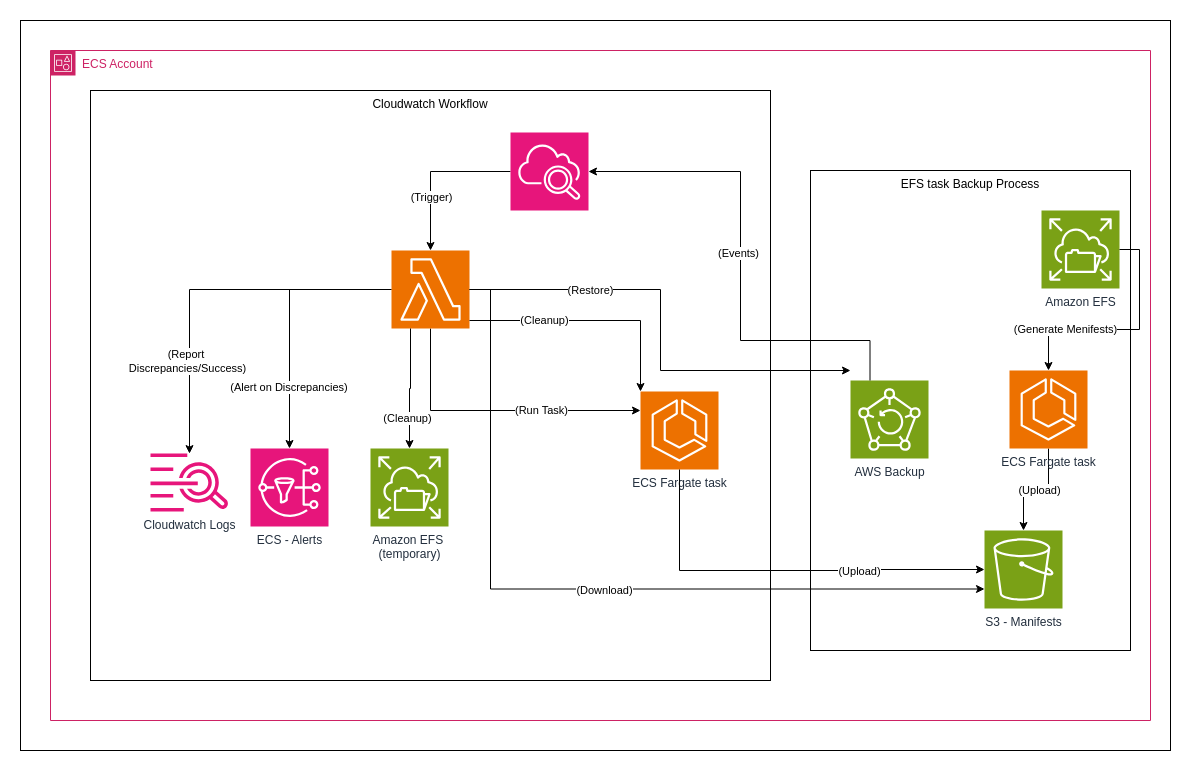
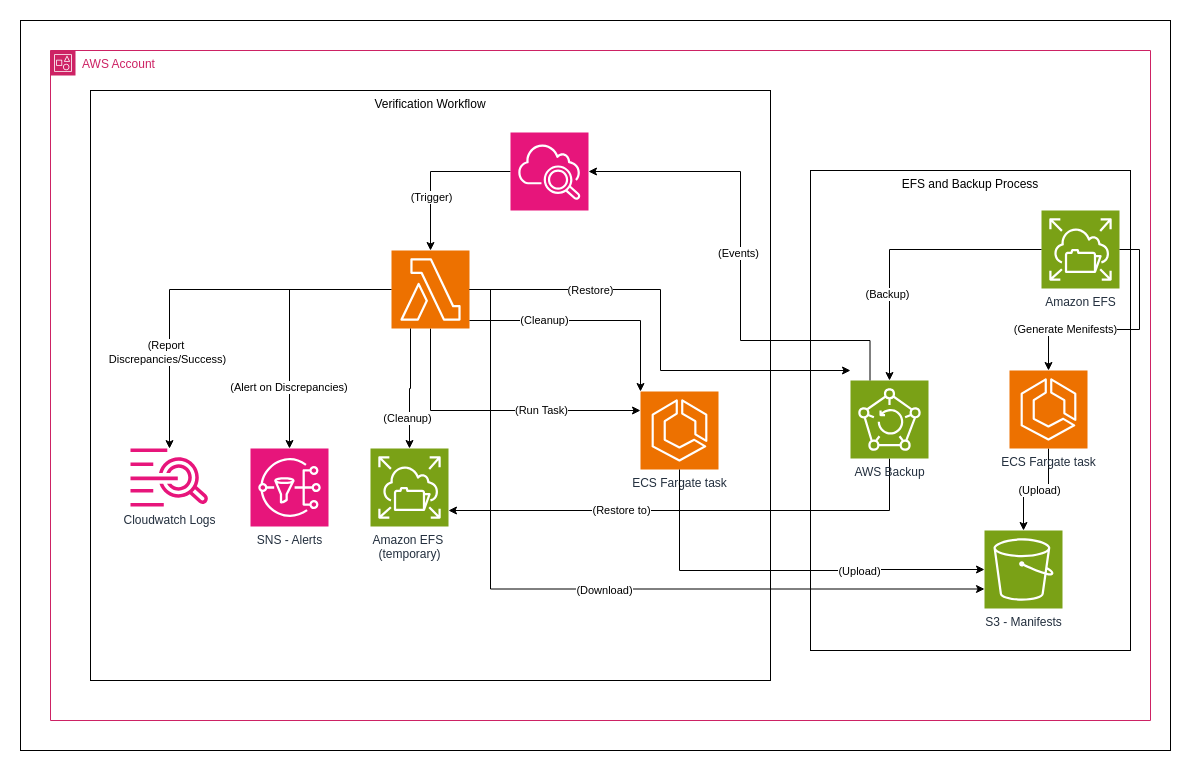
node "ECS Account": label "ECS Account" -> "AWS Account"
node "Cloudwatch Workflow": label "Cloudwatch Workflow" -> "Verification Workflow"
node "EFS task Backup Process": label "EFS task Backup Process" -> "EFS and Backup Process"
edge "Amazon EFS" -> "AWS Backup": added, label "(Backup)"
node "Cloudwatch Logs": moved (190, 483) -> (170, 478)
edge "AWS Backup" -> "Amazon EFS (temporary)": added, label "(Restore to)"
node "ECS - Alerts": label "ECS - Alerts" -> "SNS - Alerts"
